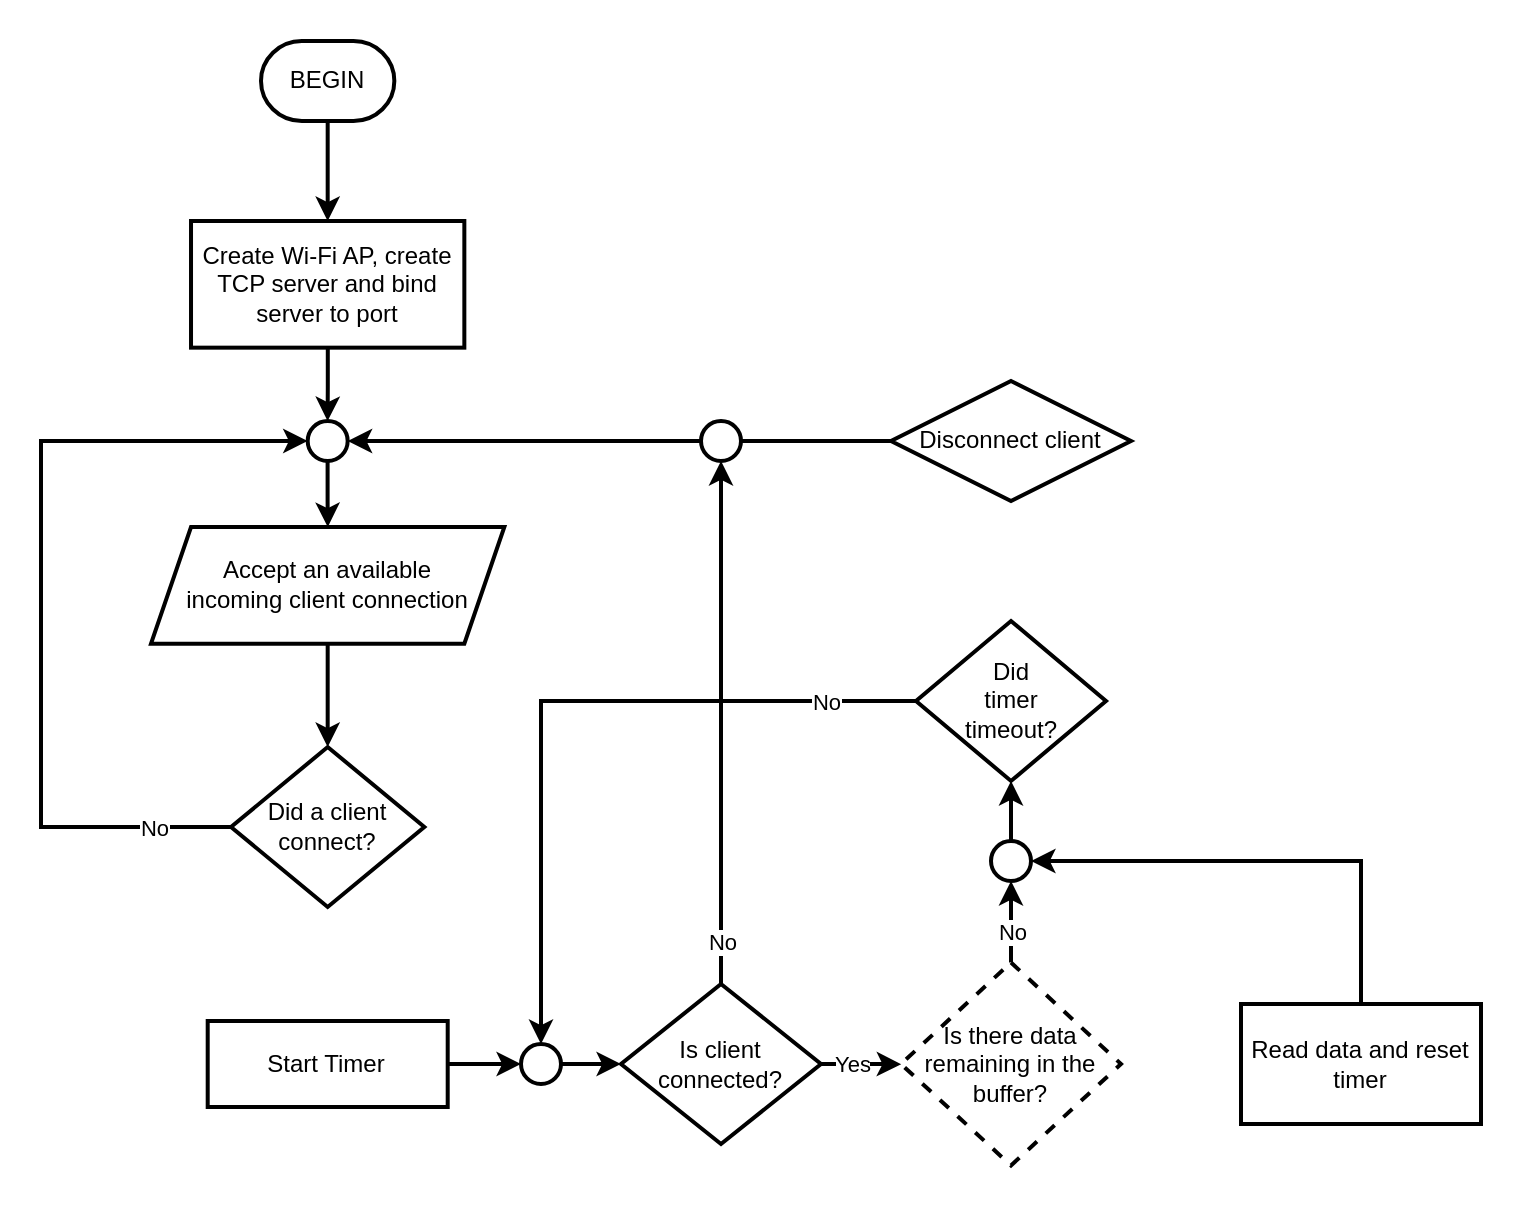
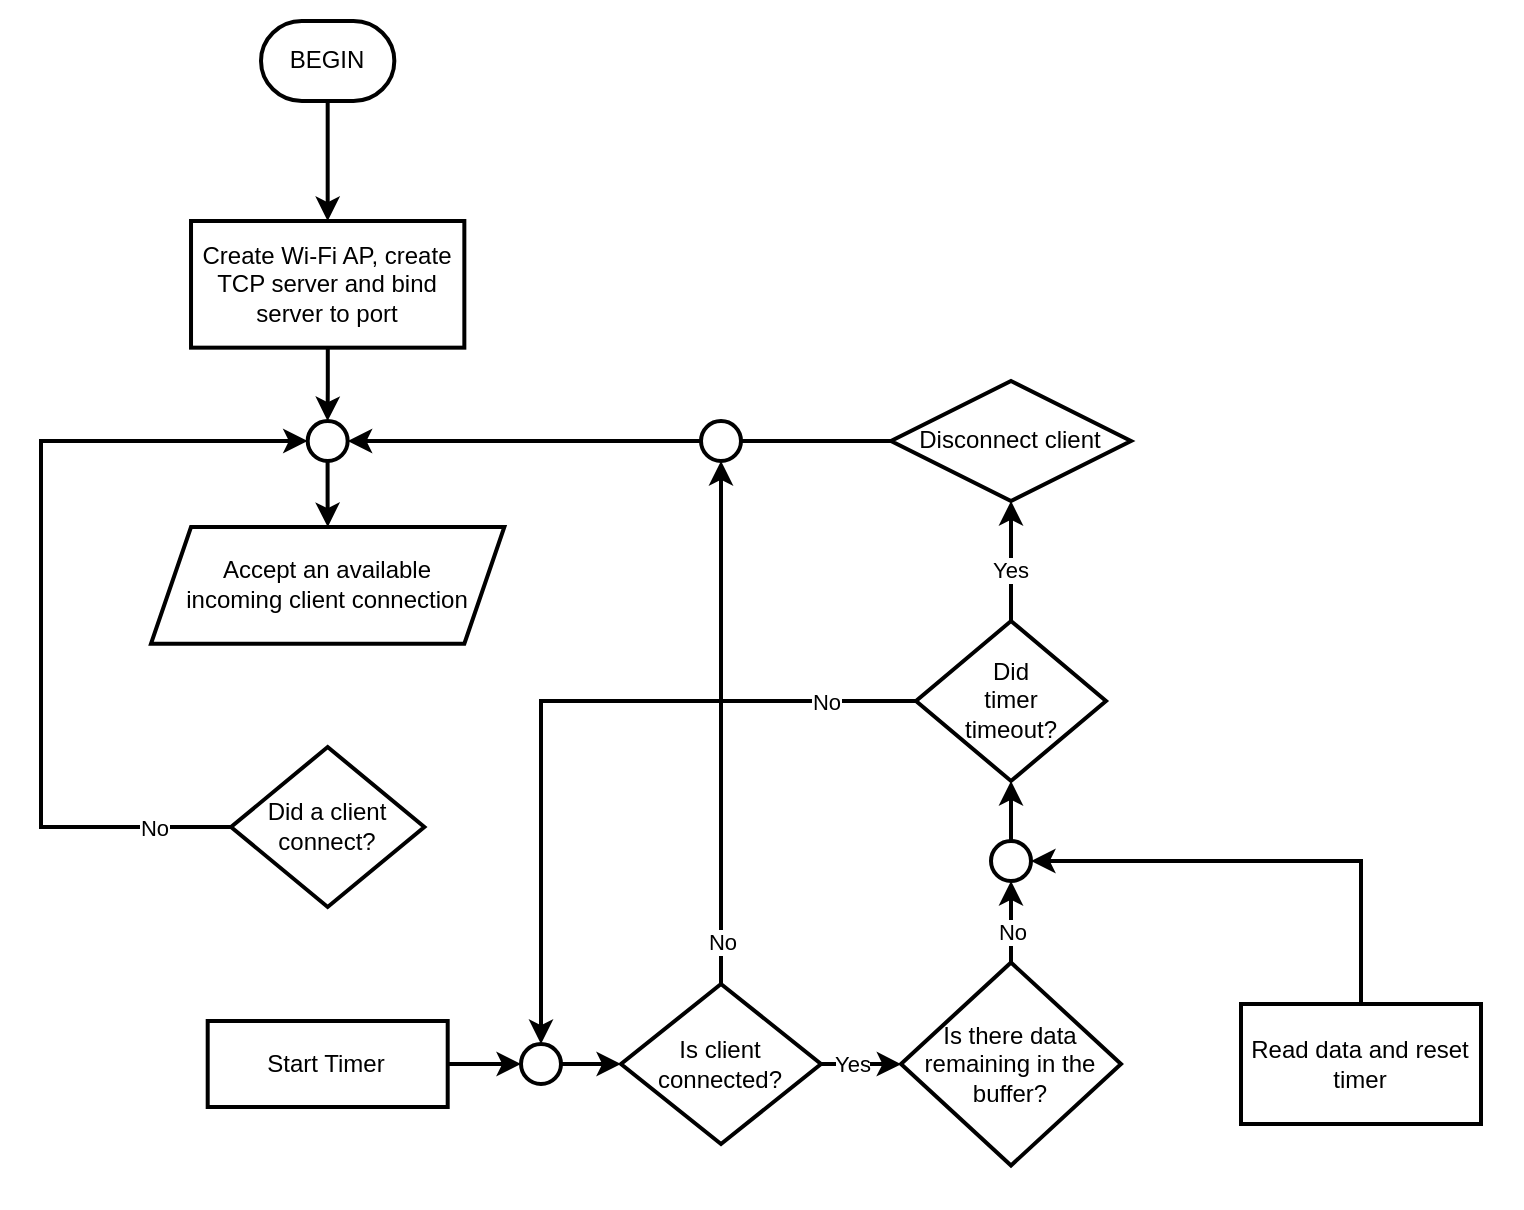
node "BEGIN": moved (328, 81) -> (328, 61)
edge "Did timer timeout?" -> "Disconnect client": added, label "Yes"
edge "Accept an available incoming client connection" -> "Did a client connect?": removed
node "Is there data remaining in the buffer?": style dashed -> solid
